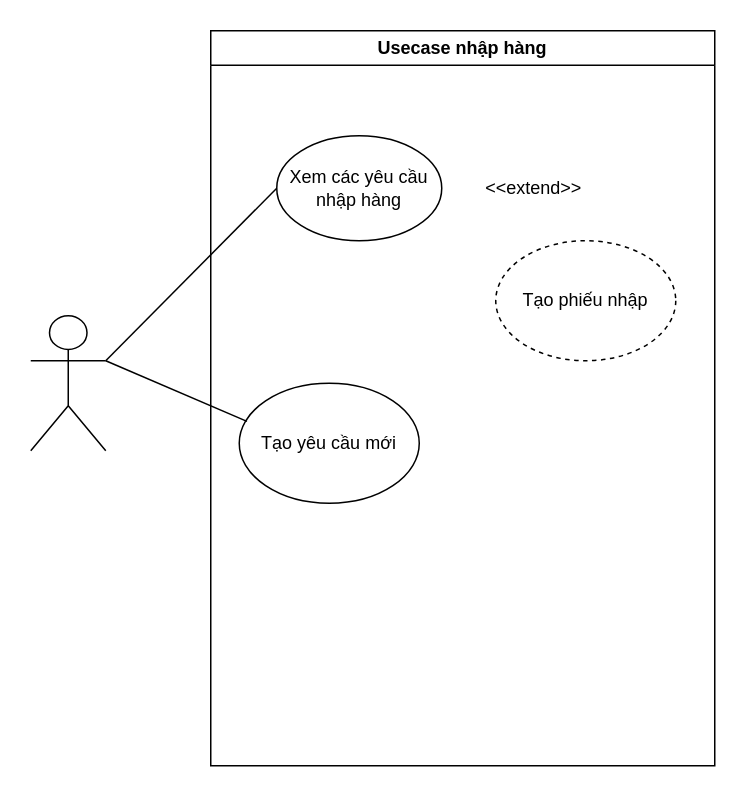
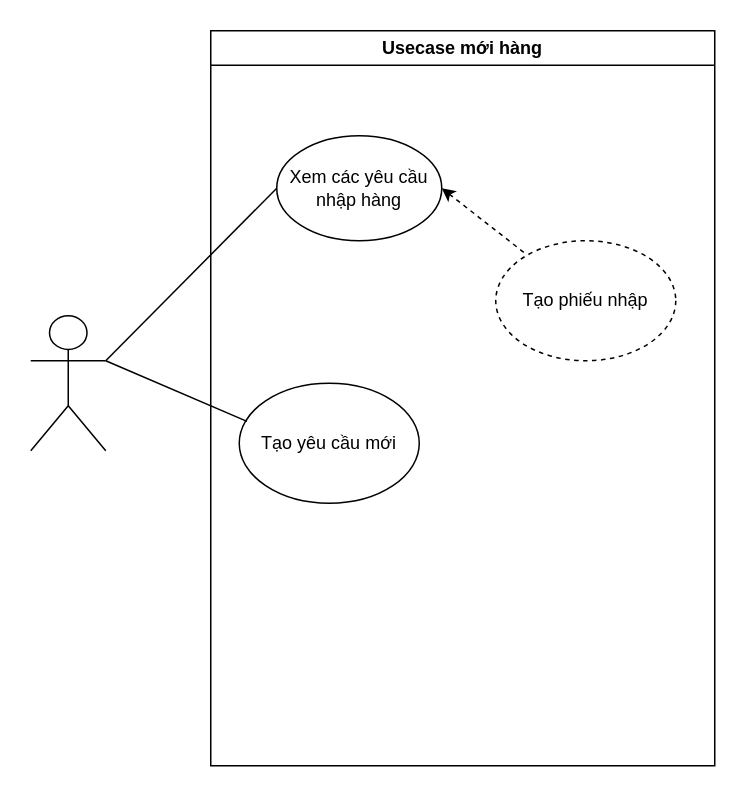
node "Usecase nhập hàng": label "Usecase nhập hàng" -> "Usecase mới hàng"
node "<<extend>>": removed
edge "Tạo phiếu nhập" -> "Xem các yêu cầu nhập hàng": added
